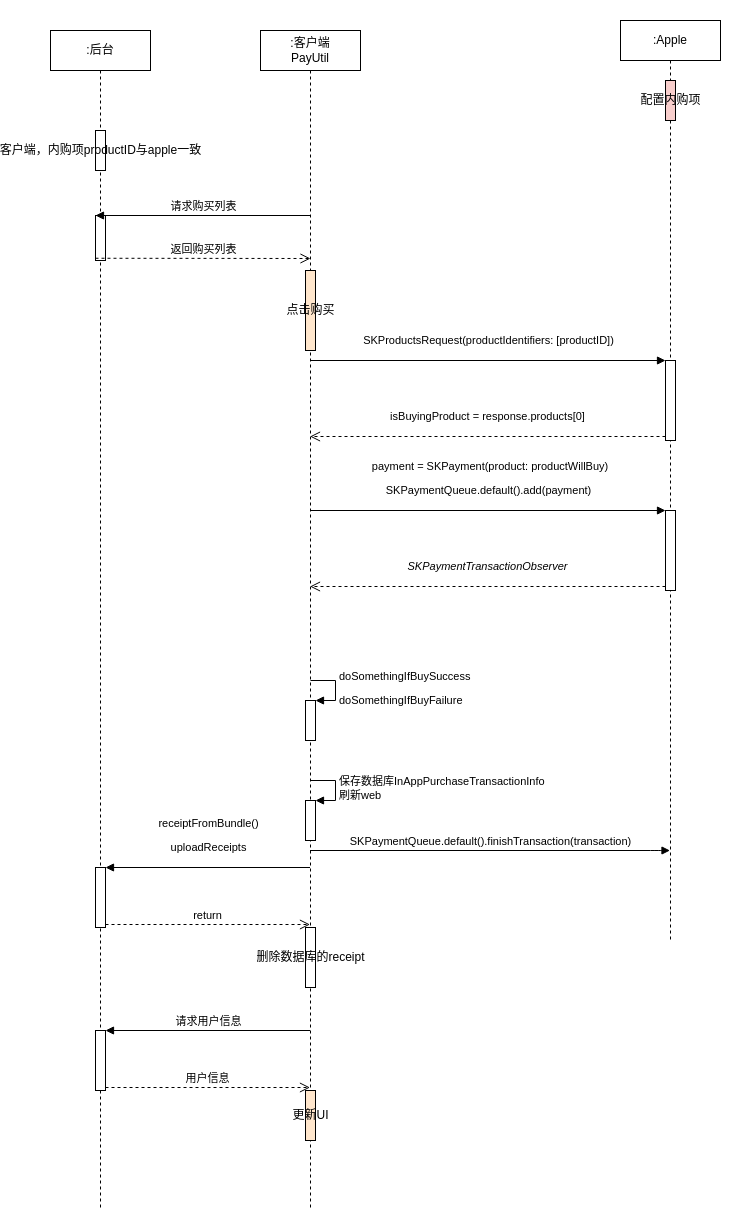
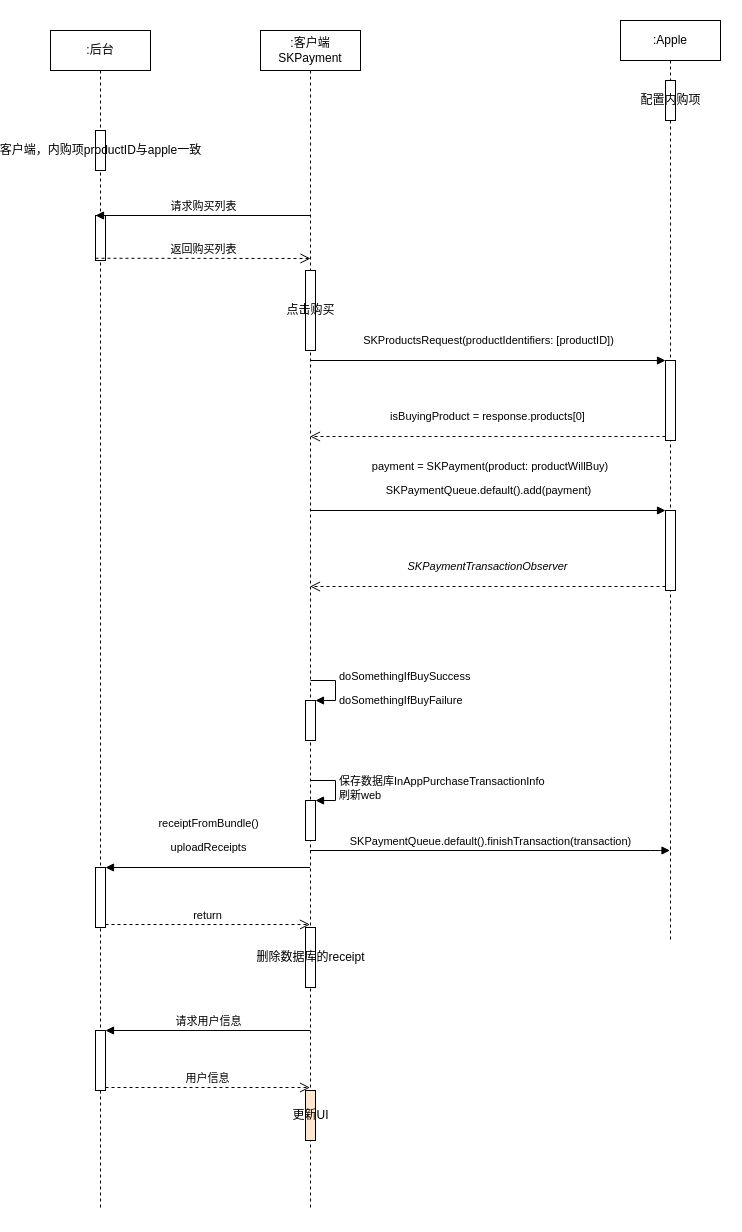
node ":客户端 PayUtil": label ":客户端 PayUtil" -> ":客户端 SKPayment"
node "配置内购项": fillcolor #f8cecc -> #ffffff
node "点击购买": fillcolor #ffe6cc -> #ffffff
